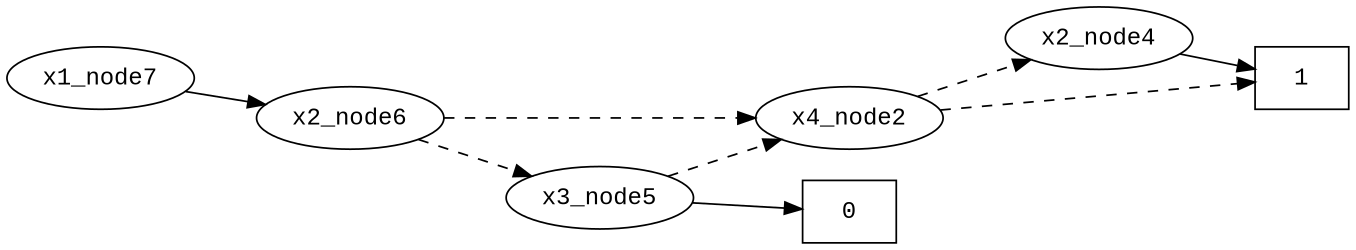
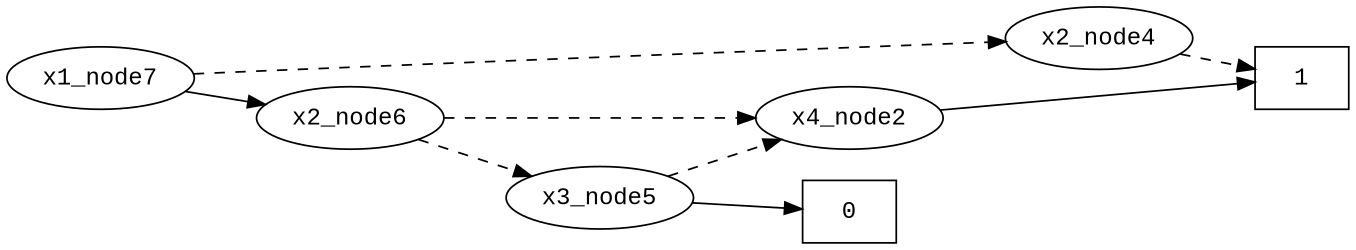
edge "x2_node4" -> "1": style solid -> dashed
edge "x4_node2" -> "x2_node4": now "x1_node7" -> "x2_node4"
edge "x4_node2" -> "1": style dashed -> solid
